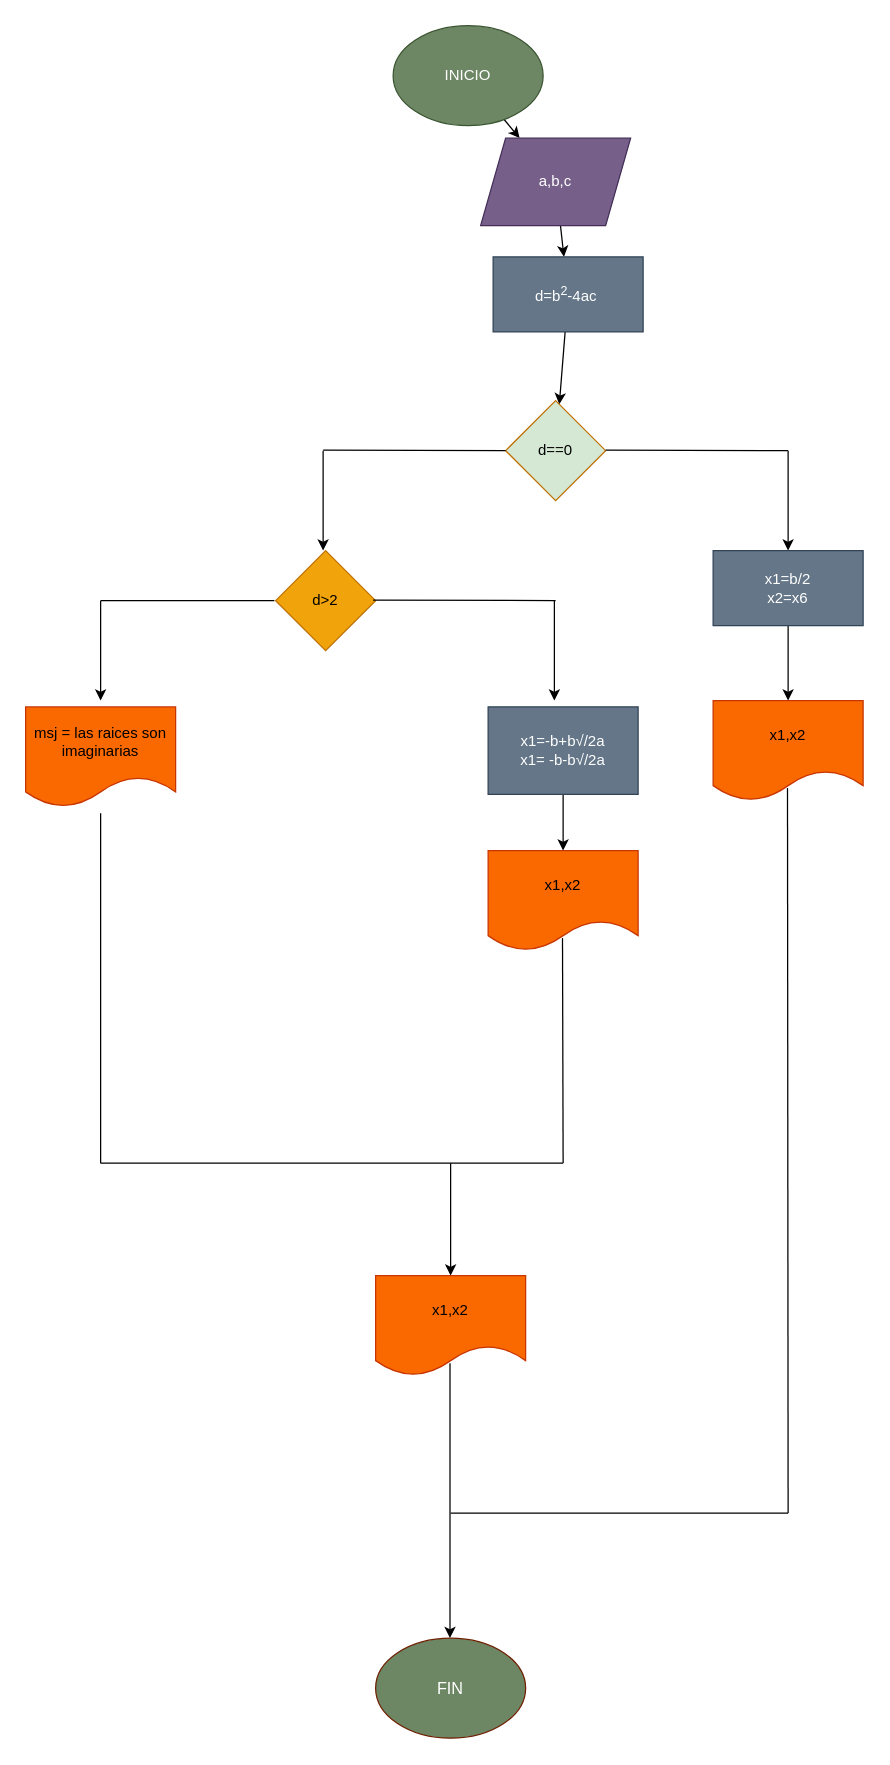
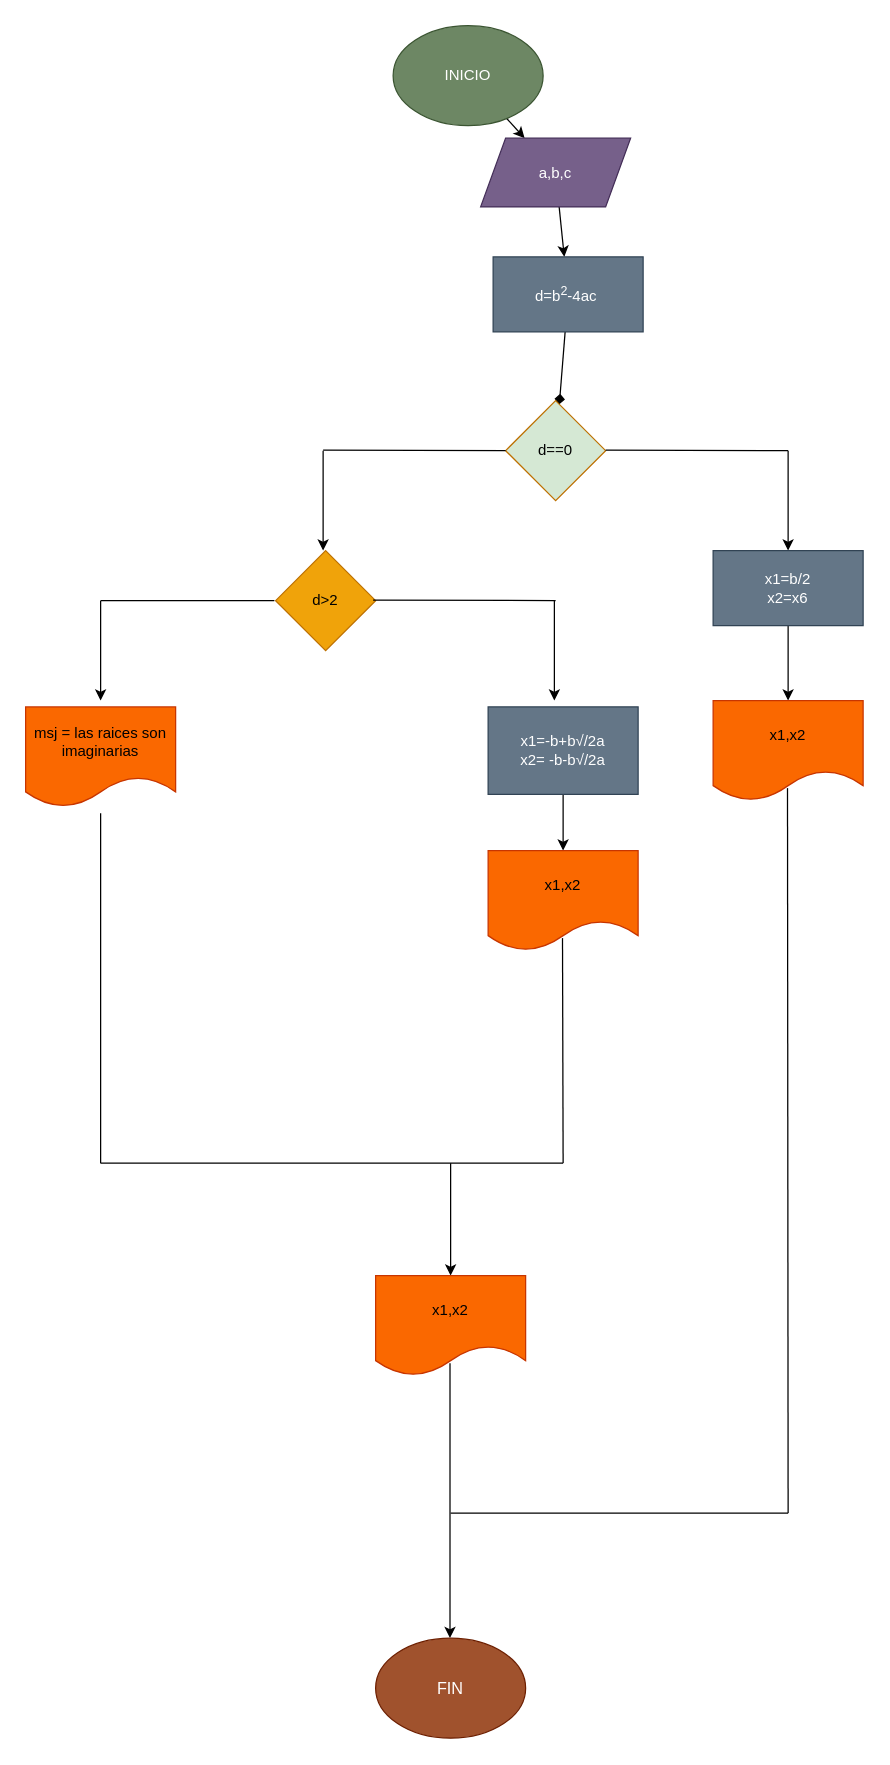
node "a,b,c": size 150x88 -> 150x69
edge "d=b2-4ac" -> "d==0": arrowhead classic -> diamond
node "x1=-b+b√/2a x1= -b-b√/2a": label "x1=-b+b√/2a x1= -b-b√/2a" -> "x1=-b+b√/2a x2= -b-b√/2a"
node "FIN": fillcolor #6d8764 -> #a0522d
